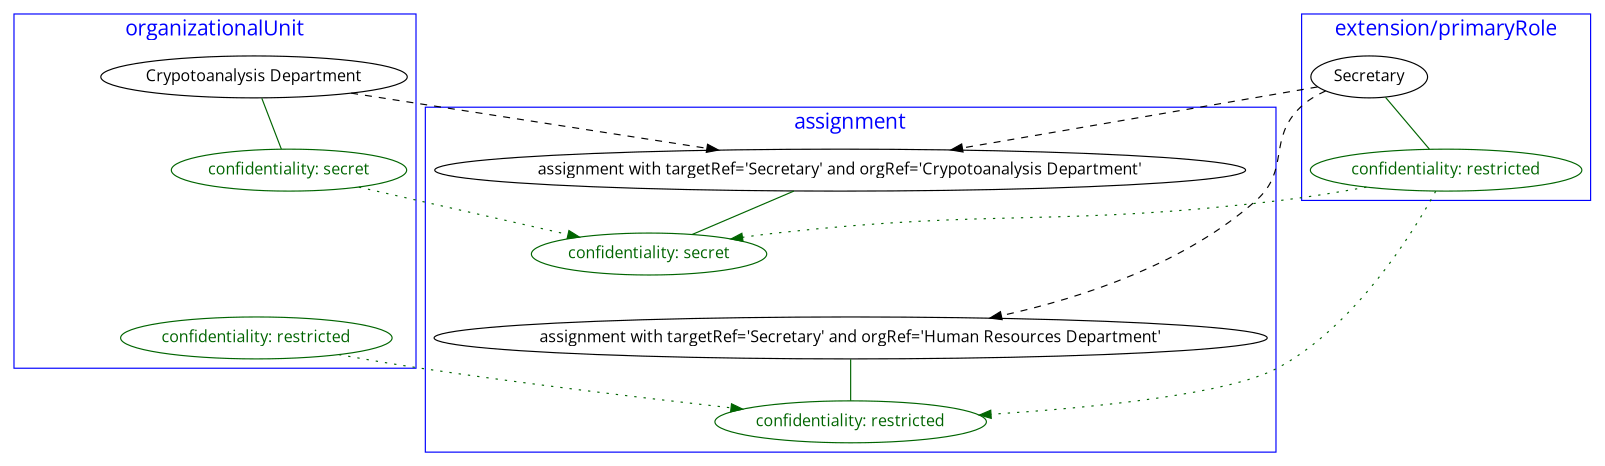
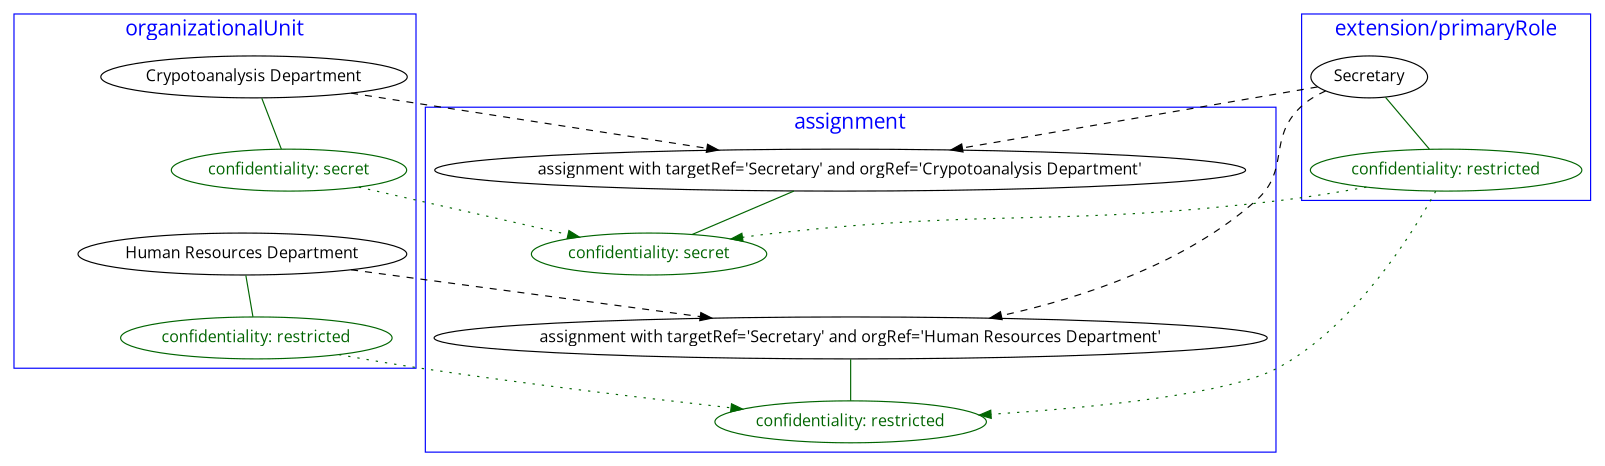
node "Human Resources Department": added
